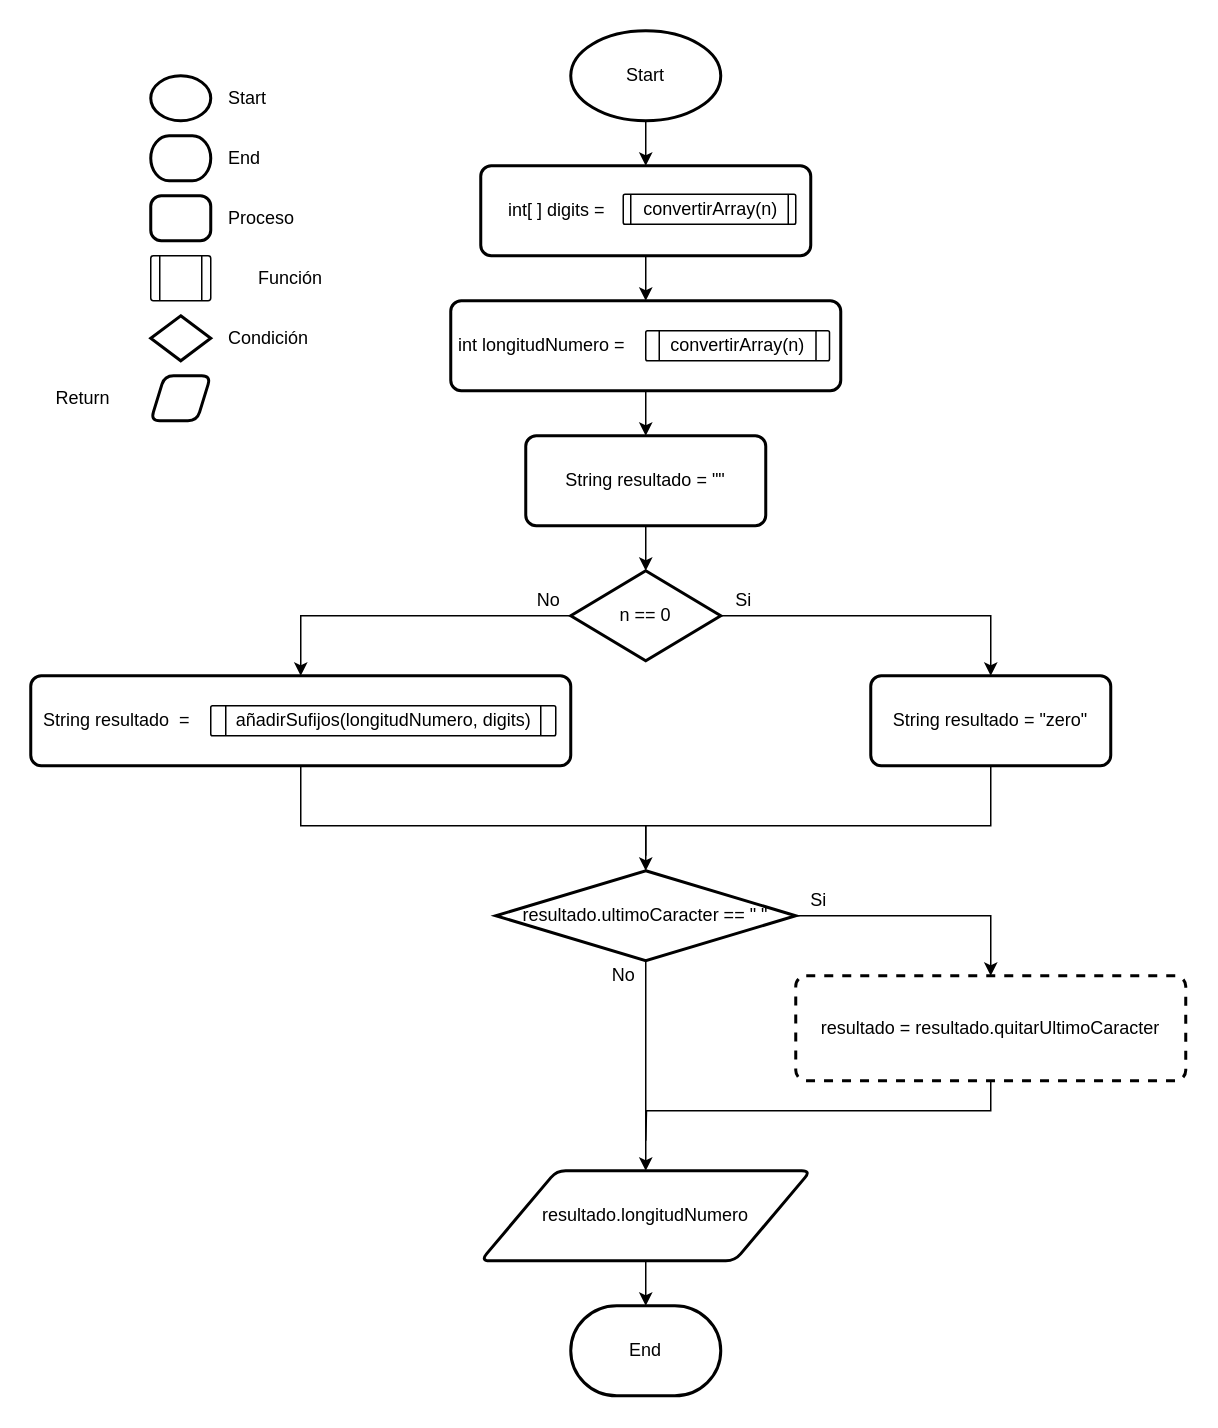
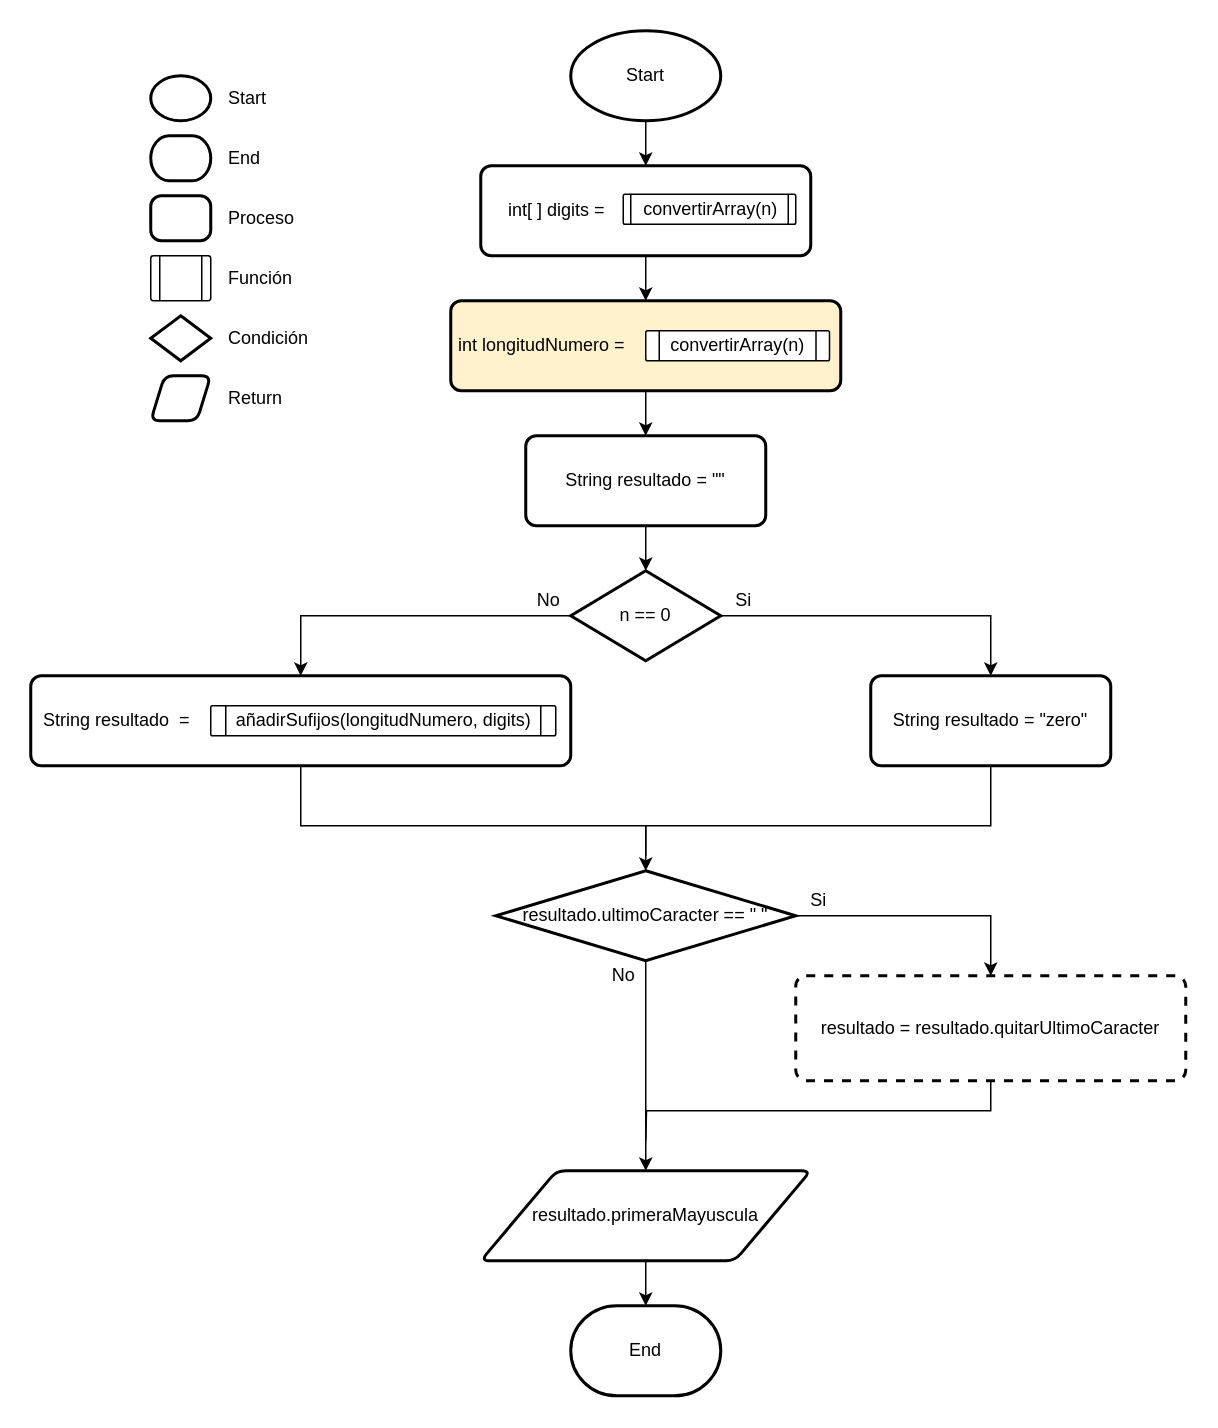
node "Función": moved (301, 278) -> (271, 278)
node "int longitudNumero =": fillcolor #ffffff -> #fff2cc
node "Return": moved (91, 398) -> (263, 398)
node "resultado.longitudNumero": label "resultado.longitudNumero" -> "resultado.primeraMayuscula"
